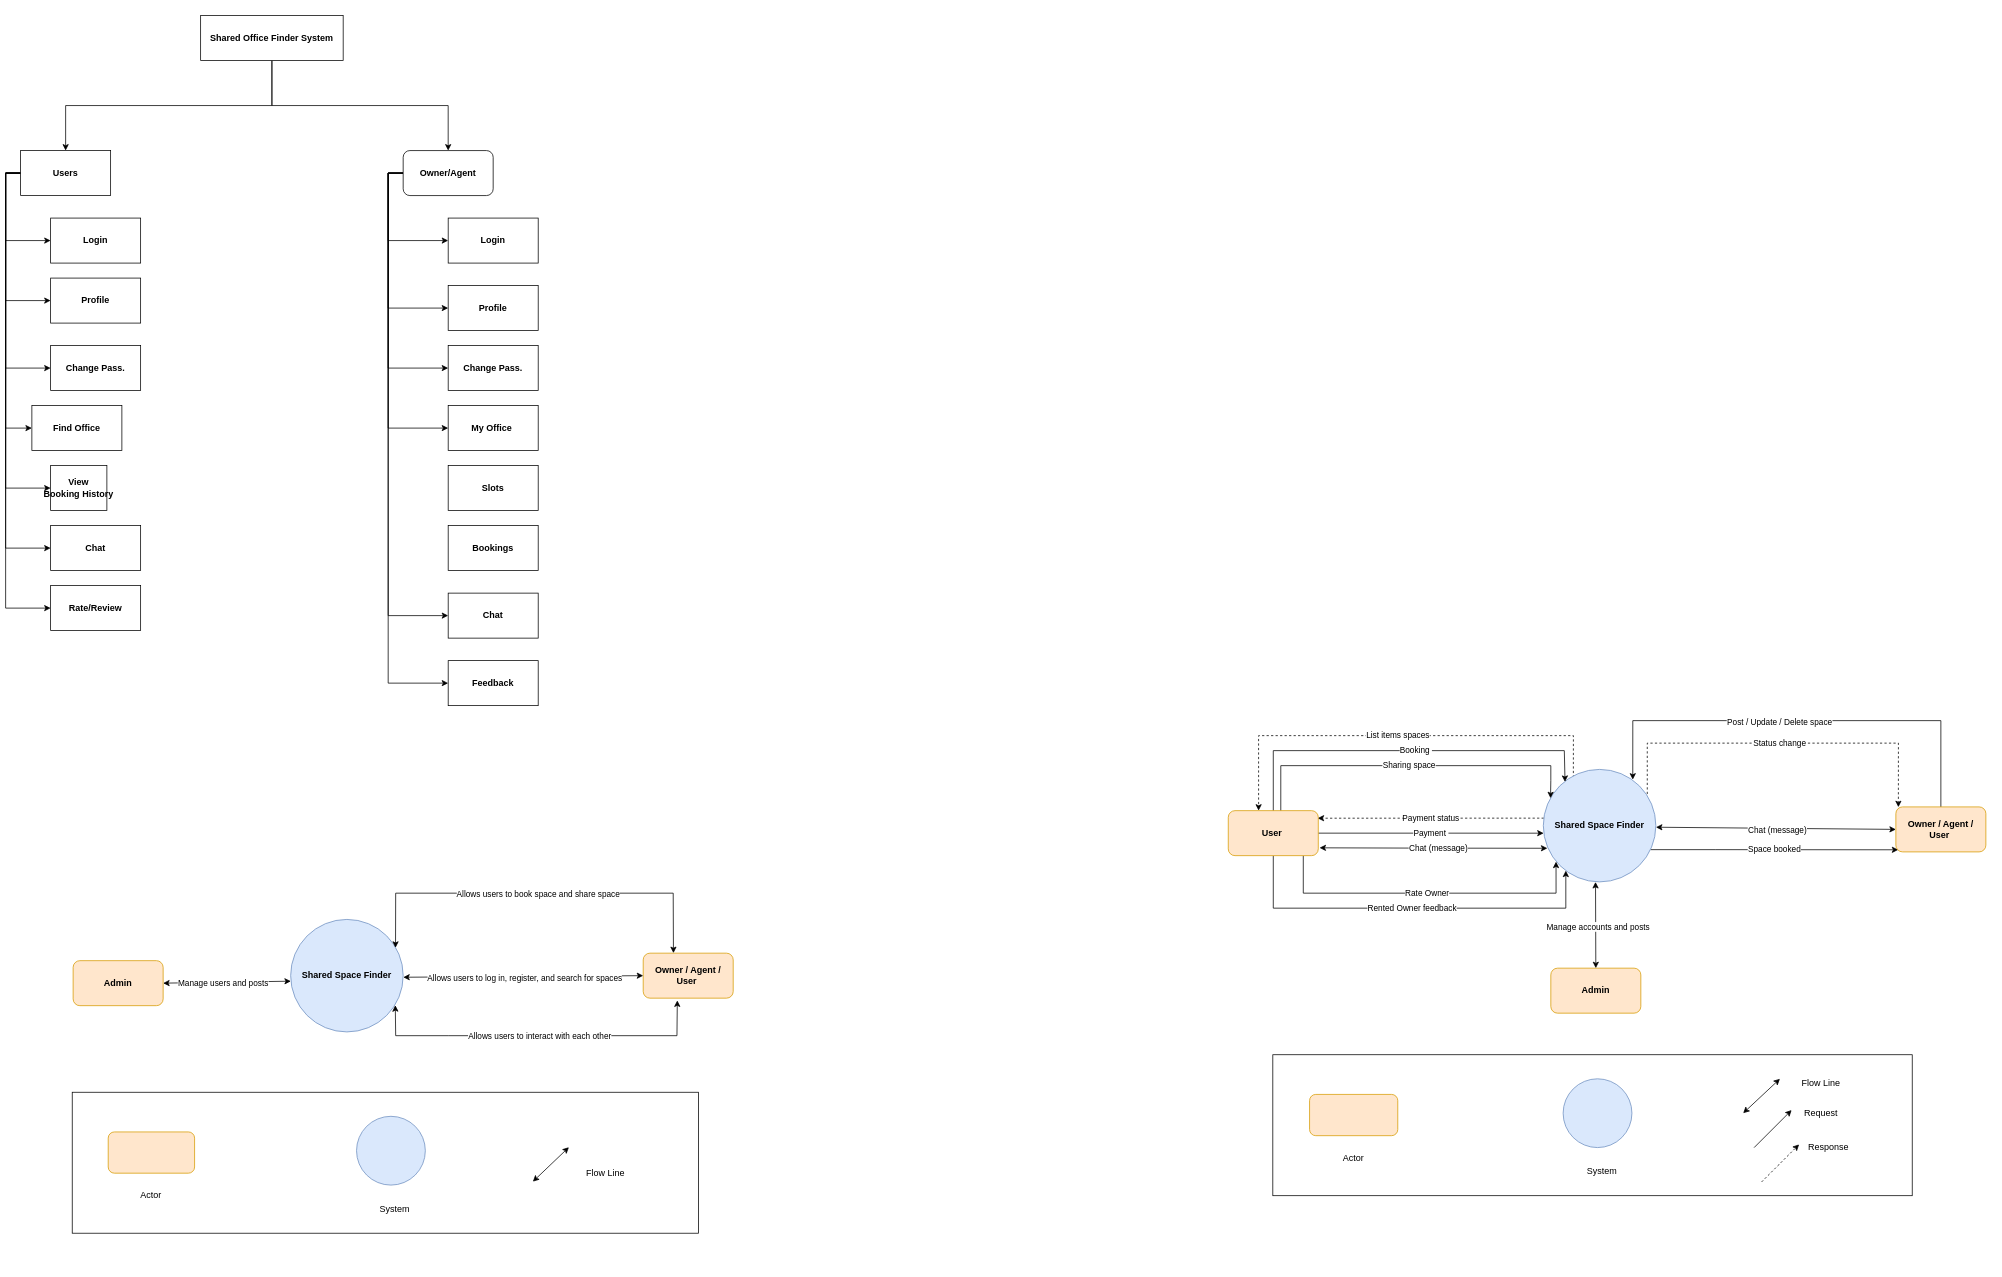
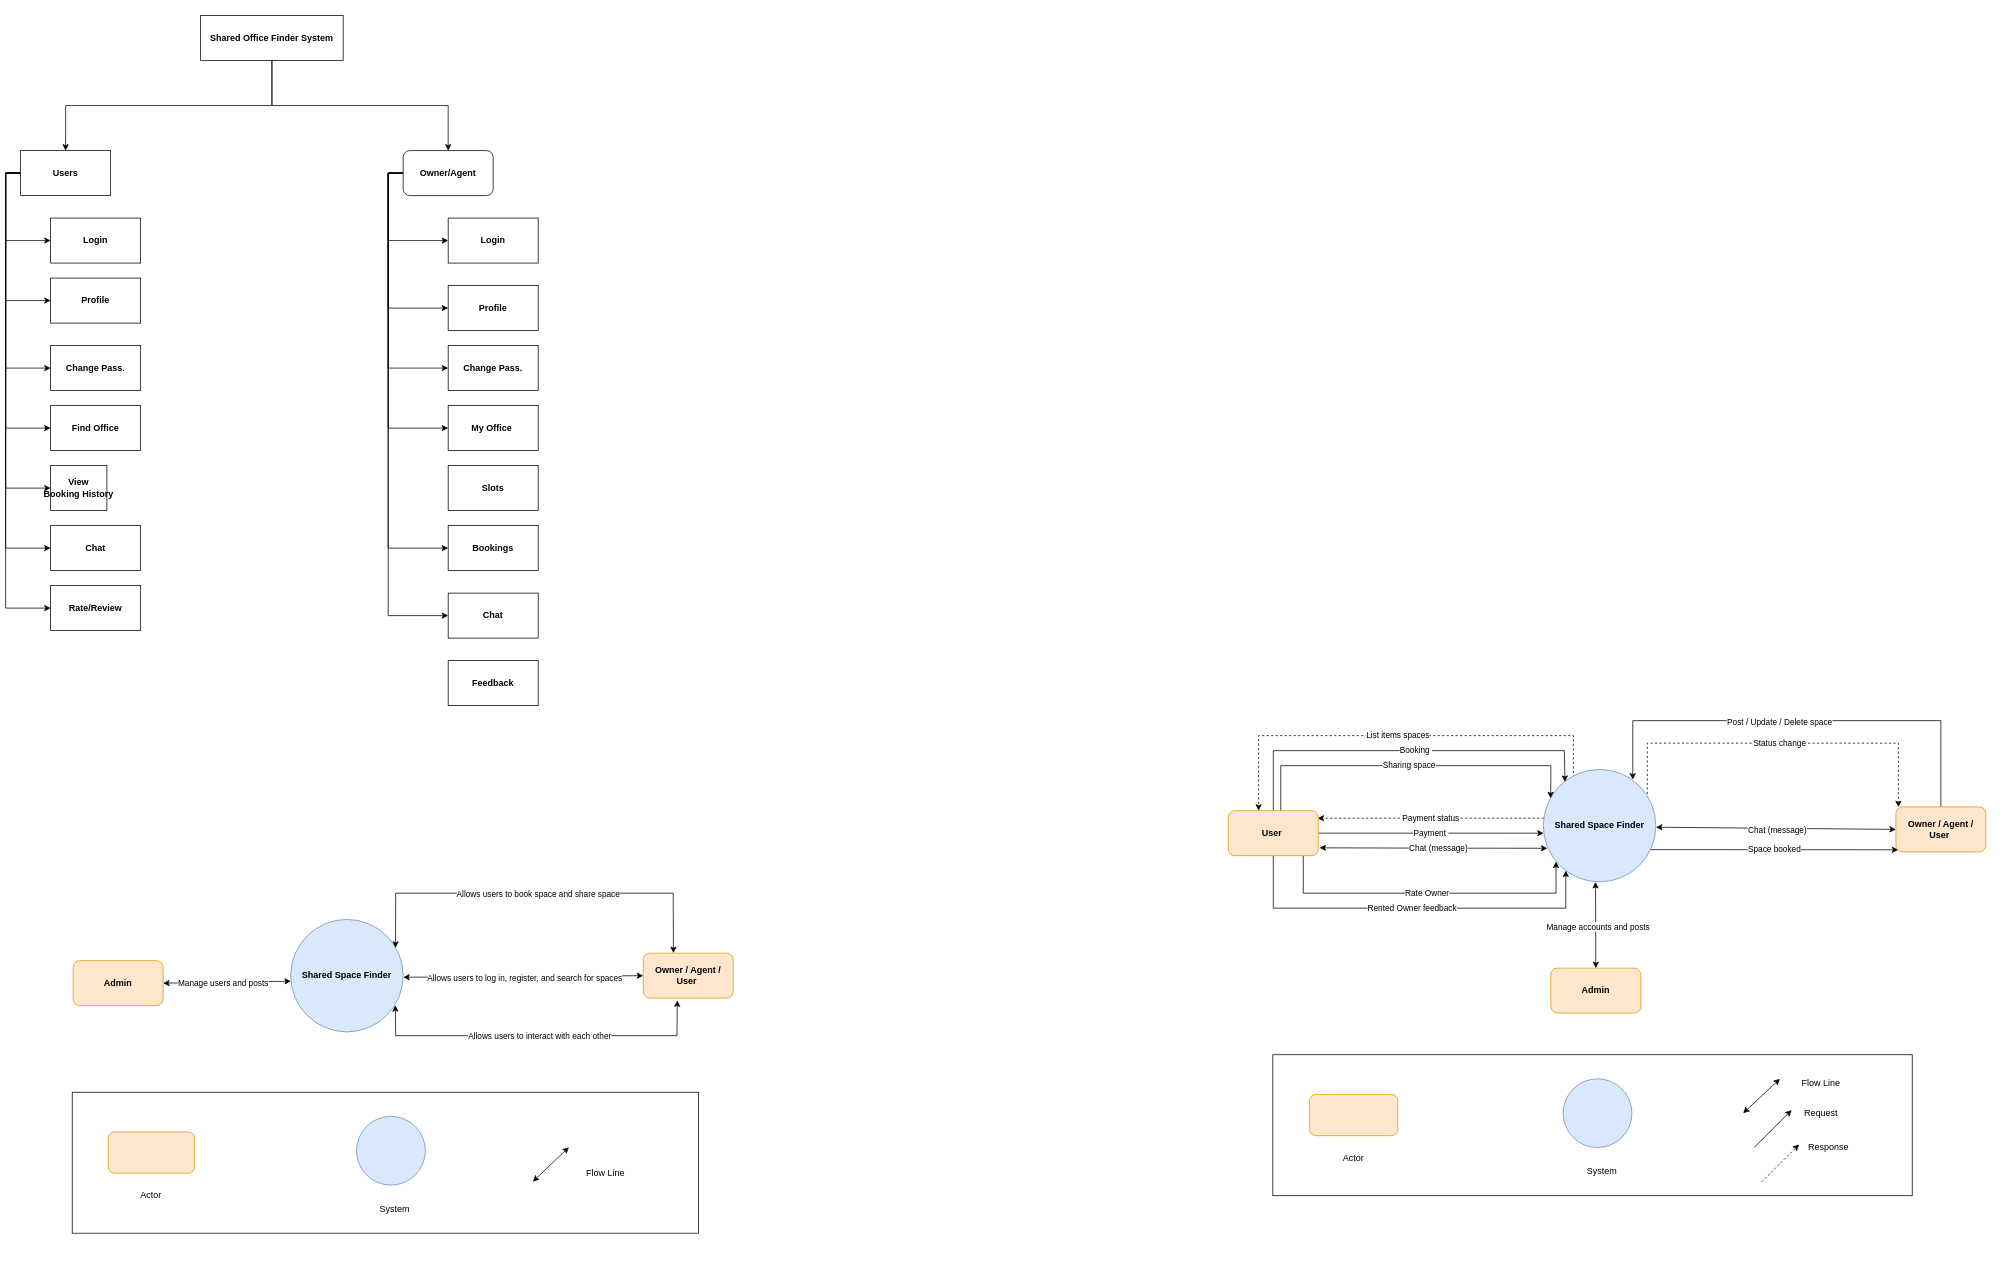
node "Find Office": moved (77, 428) -> (96, 428)
edge "Owner/Agent" -> "Bookings": added
edge "Owner/Agent" -> "Feedback": removed
